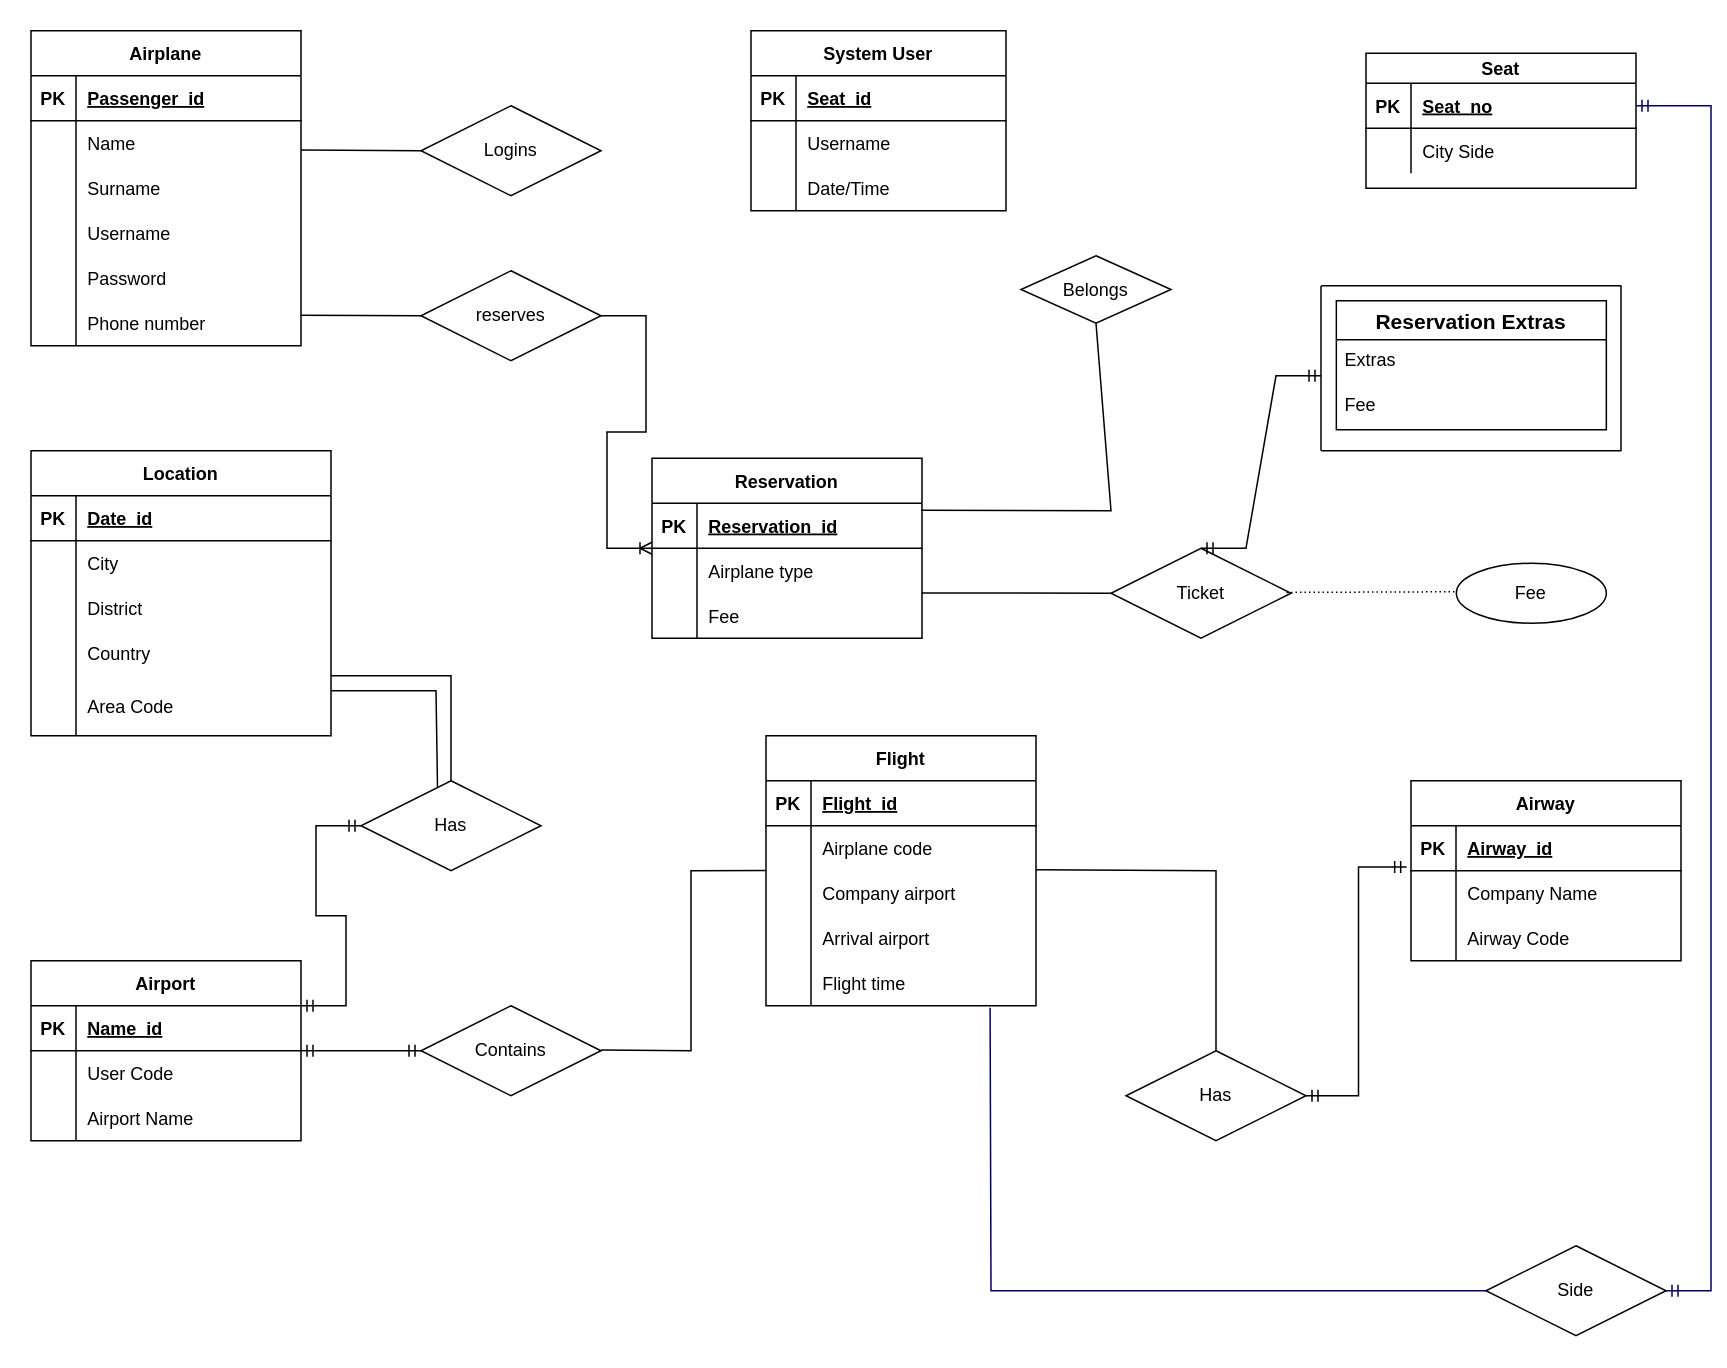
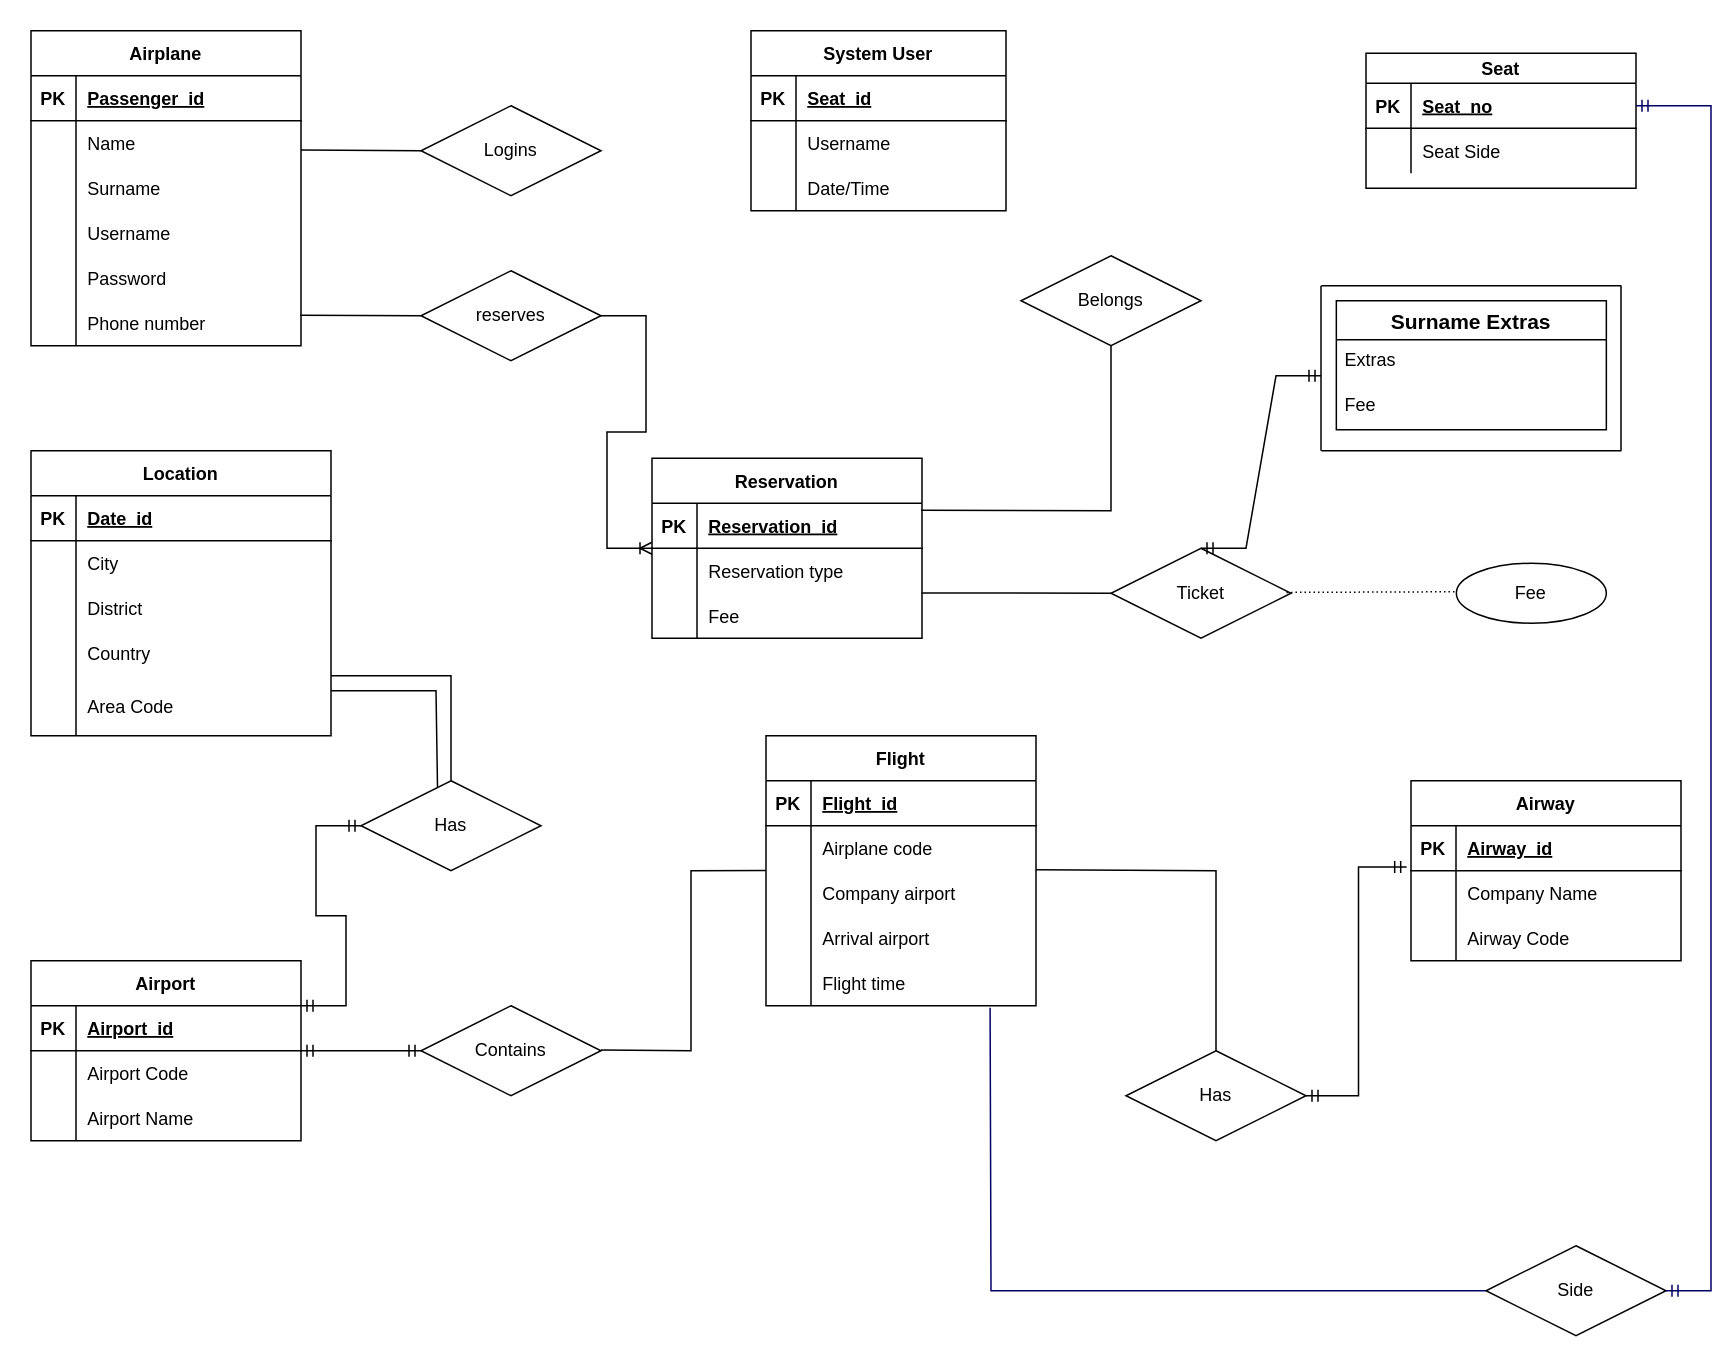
node "City Side": label "City Side" -> "Seat Side"
node "Belongs": size 150x68 -> 180x90
node "Reservation Extras": label "Reservation Extras" -> "Surname Extras"
node "Airplane type": label "Airplane type" -> "Reservation type"
node "Name_id": label "Name_id" -> "Airport_id"
node "User Code": label "User Code" -> "Airport Code"
